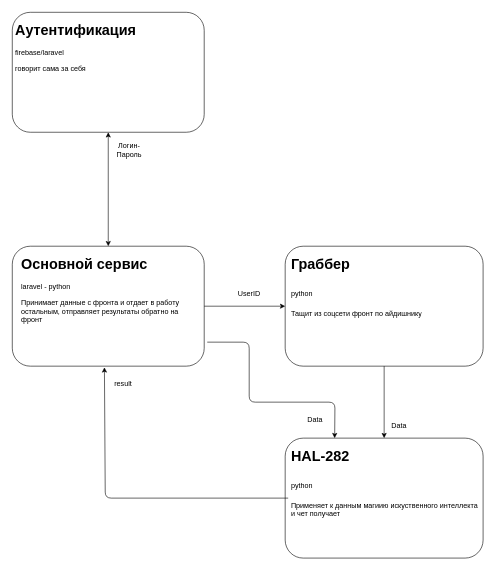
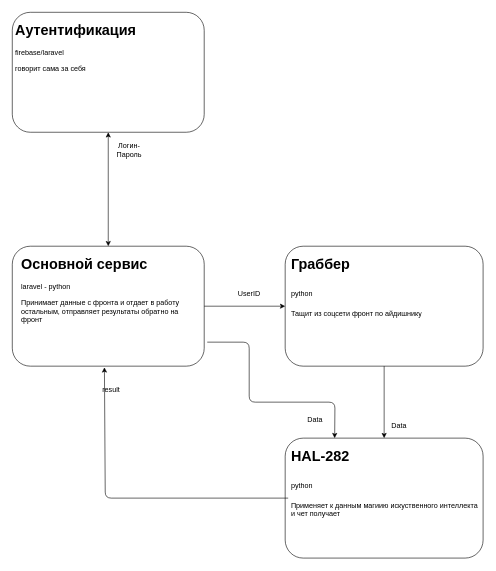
node "result": moved (123, 384) -> (111, 390)
